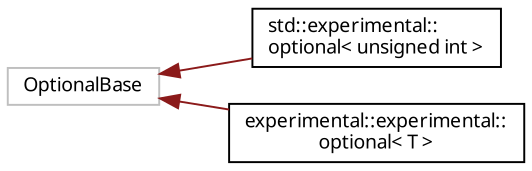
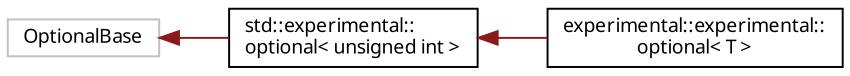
edge "experimental::experimental:: optional< T >" -> "OptionalBase": now "experimental::experimental:: optional< T >" -> "std::experimental:: optional< unsigned int >"
